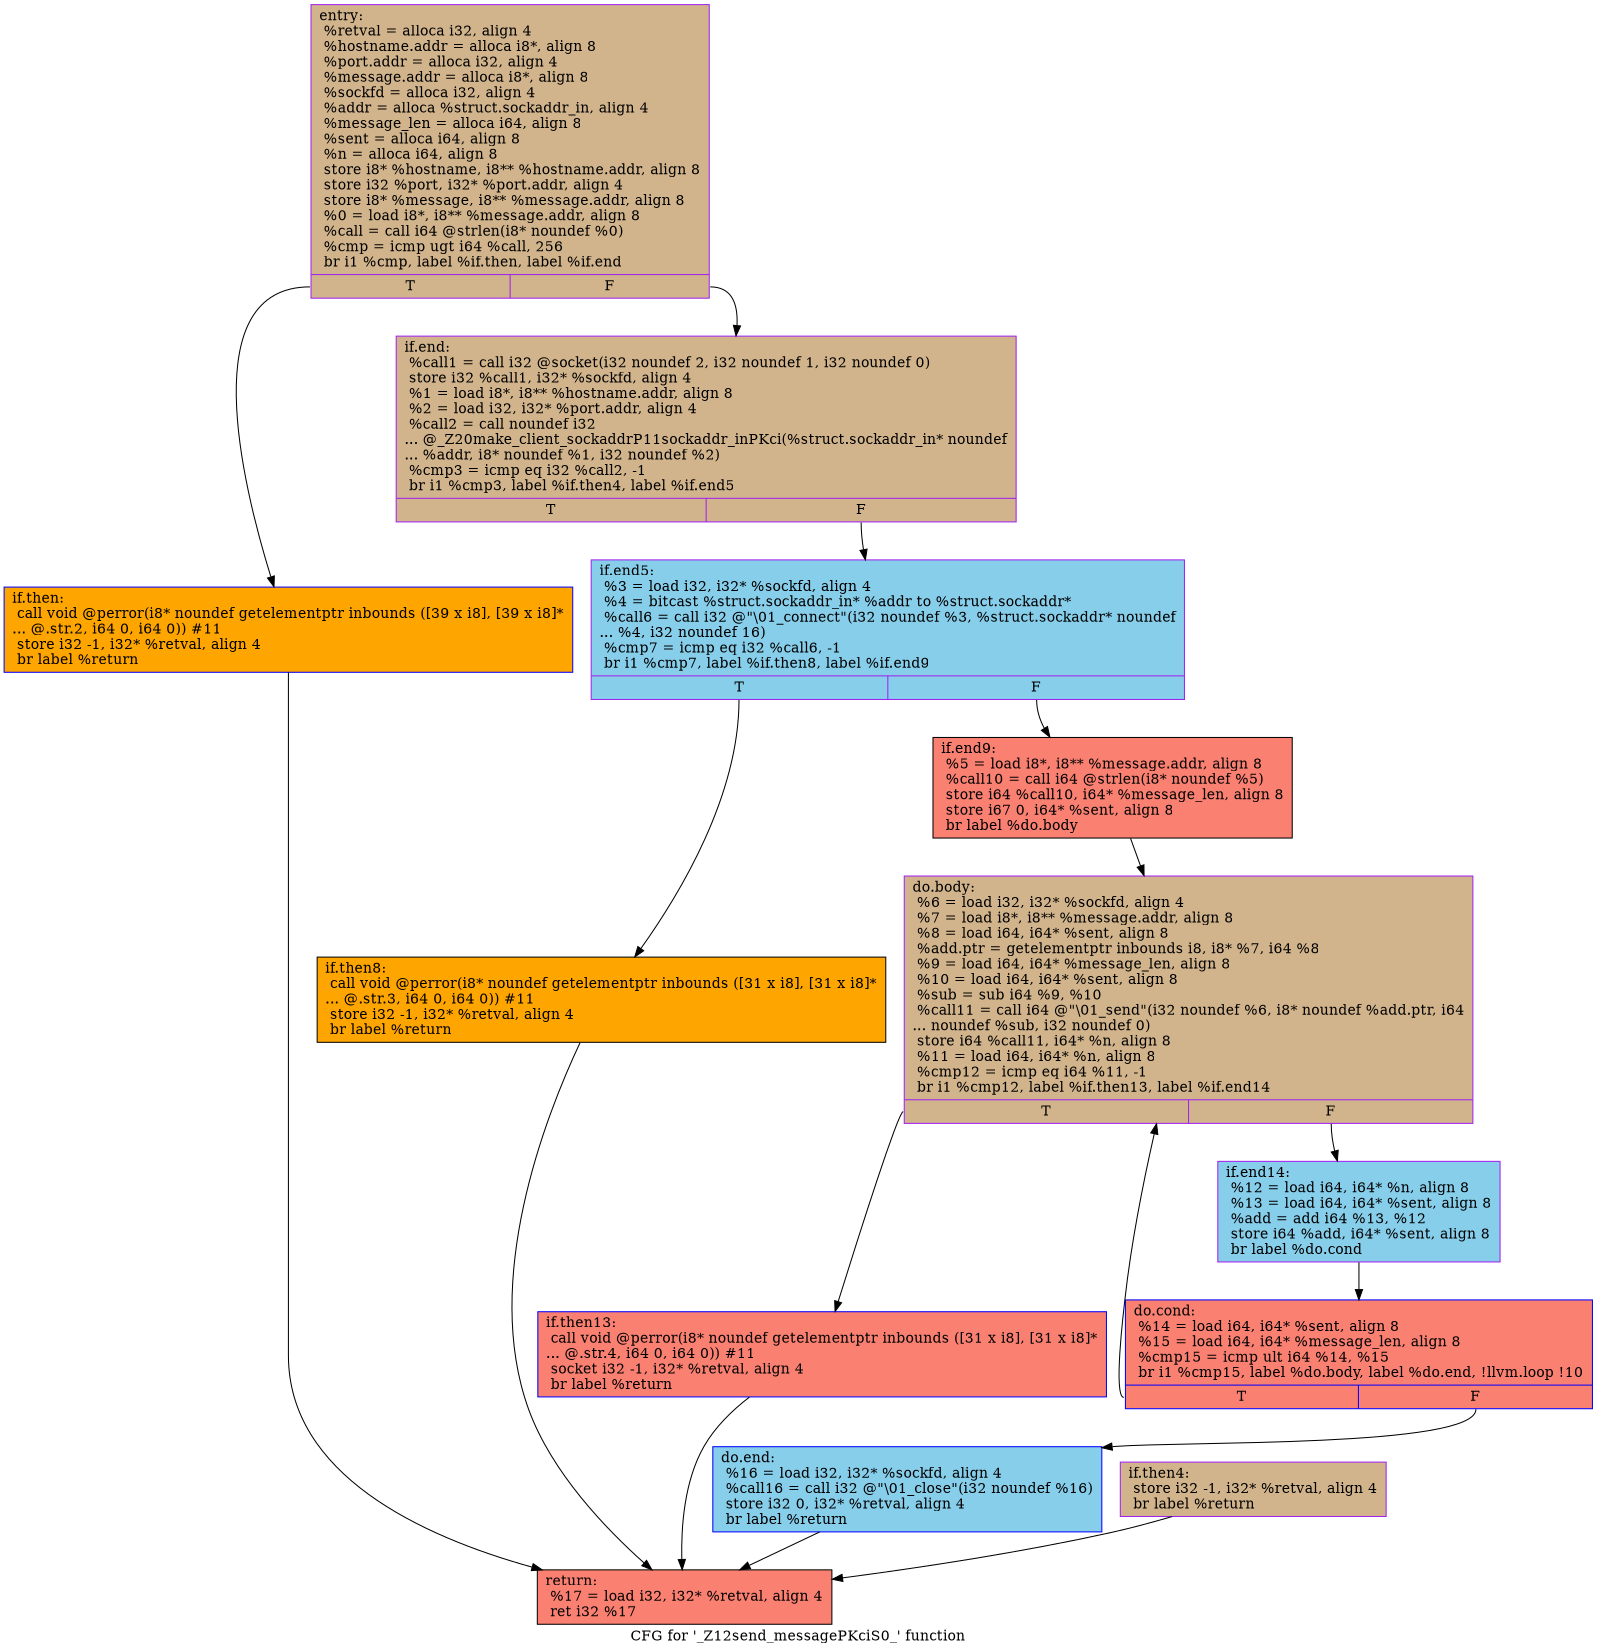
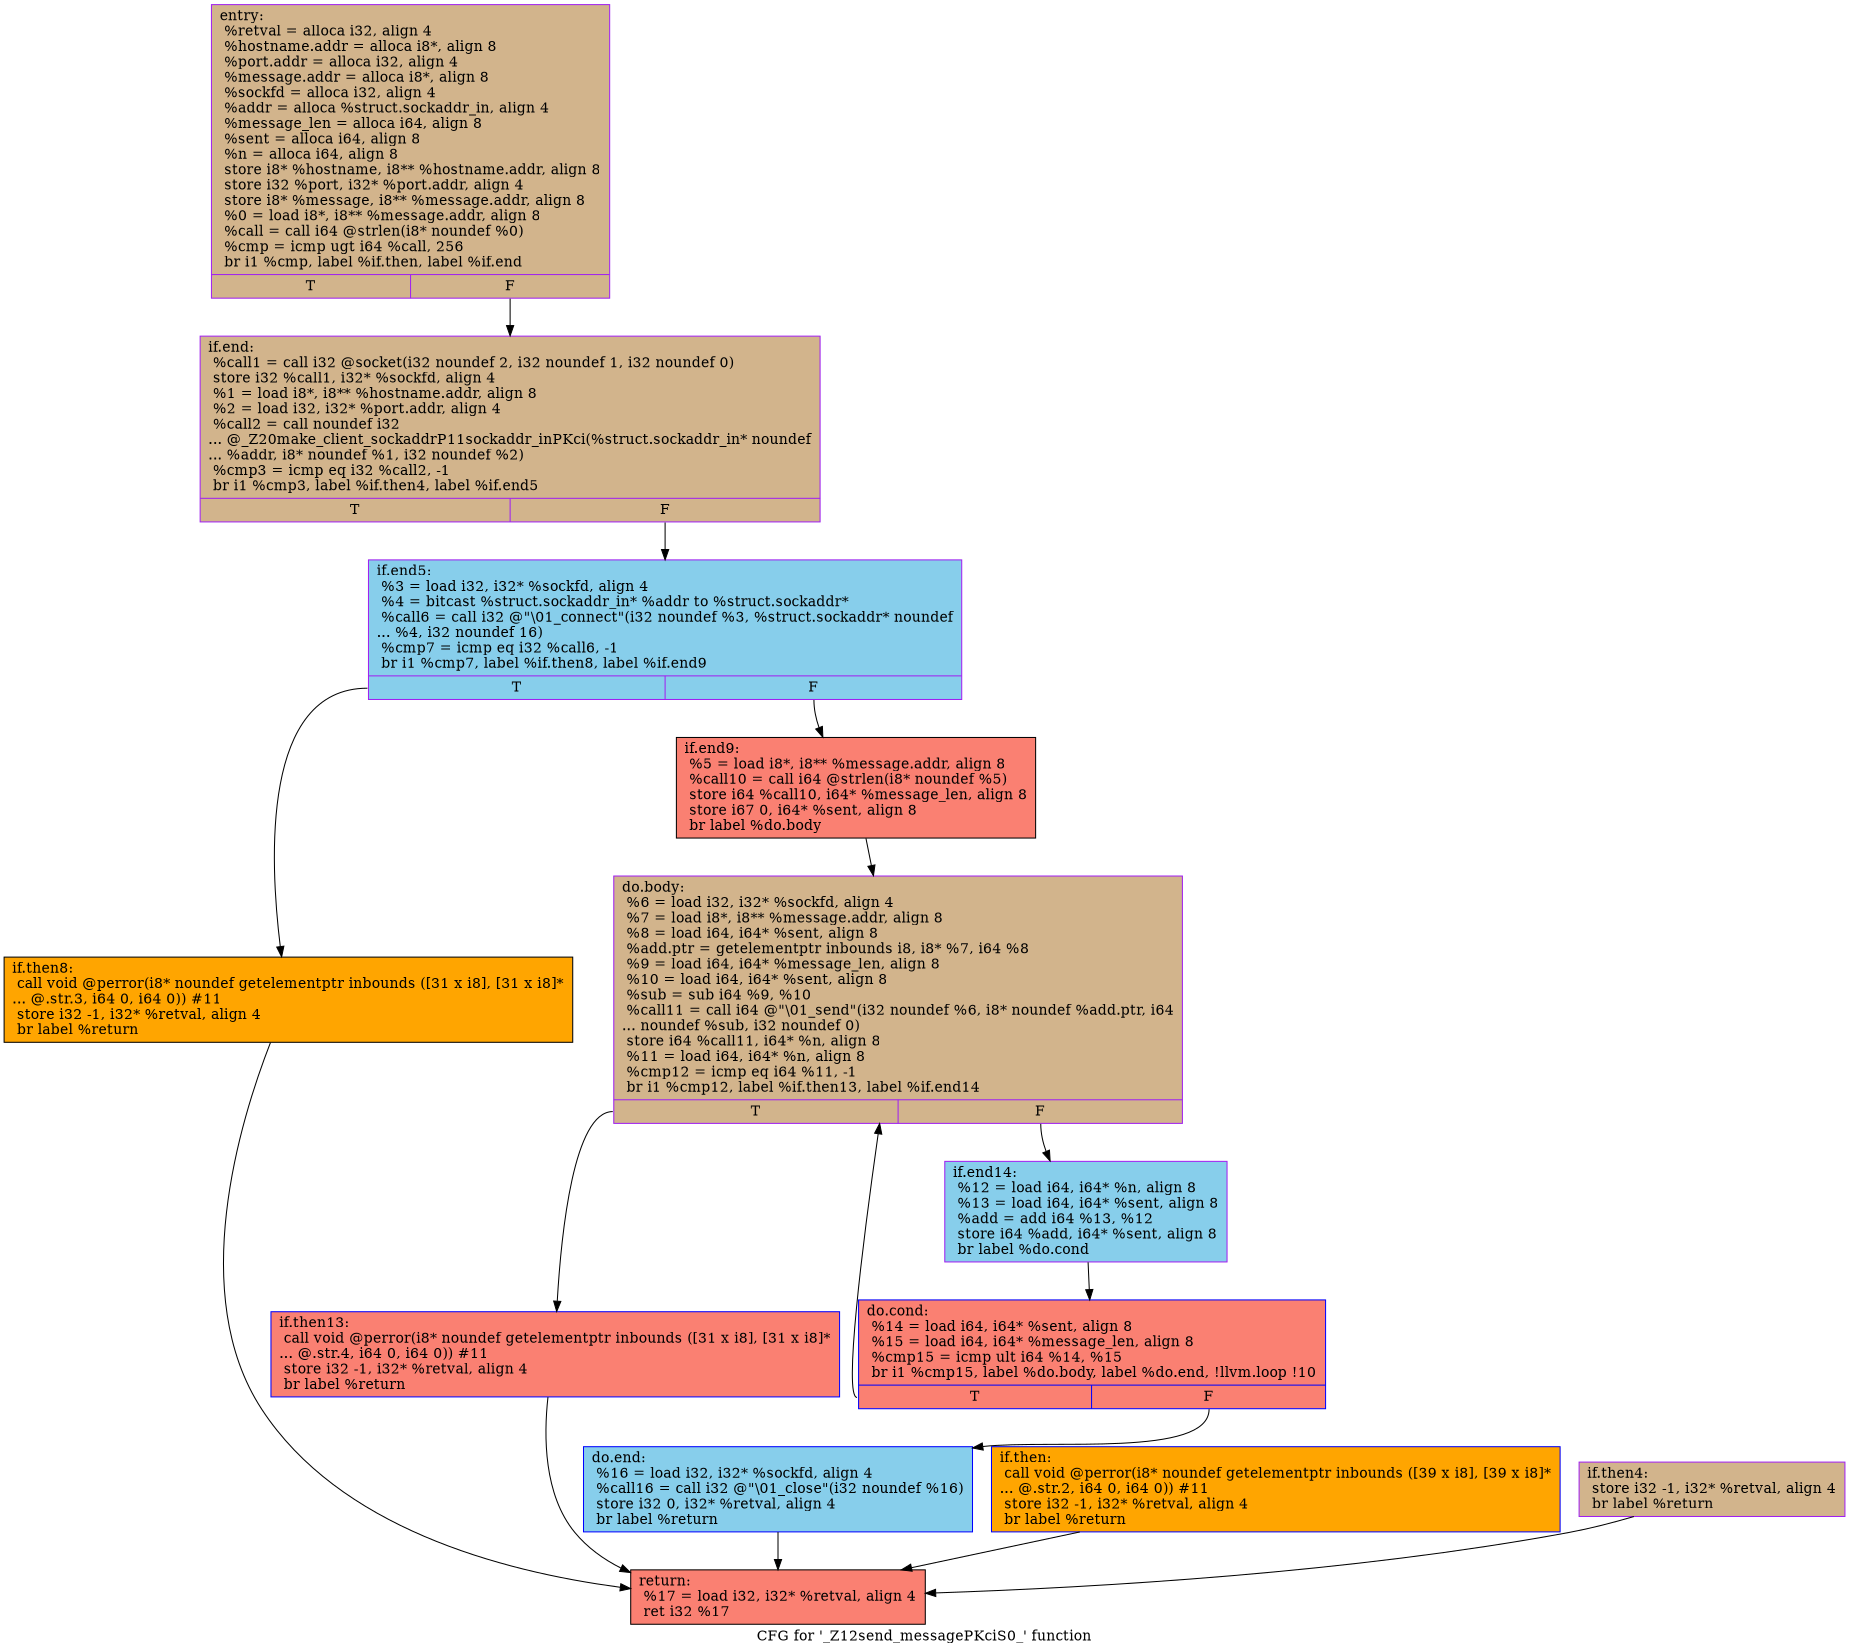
edge "entry:" -> "if.then:": removed
node "if.then13:": text "socket i32 -1, i32* %retval, align 4" -> "store i32 -1, i32* %retval, align 4"
